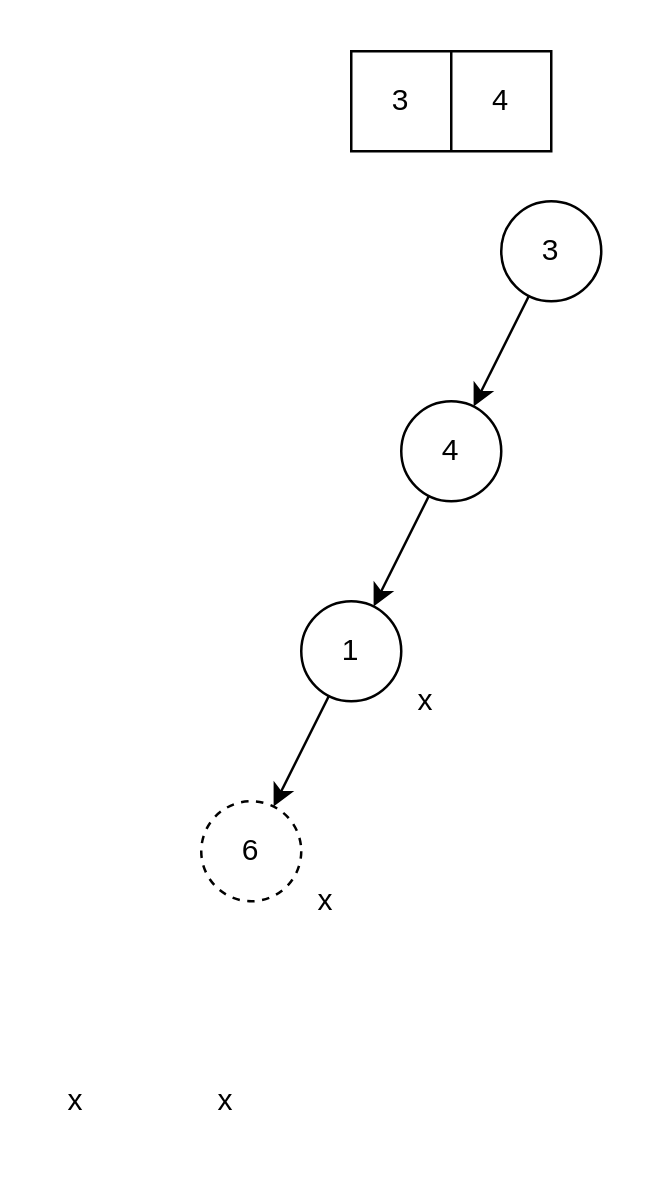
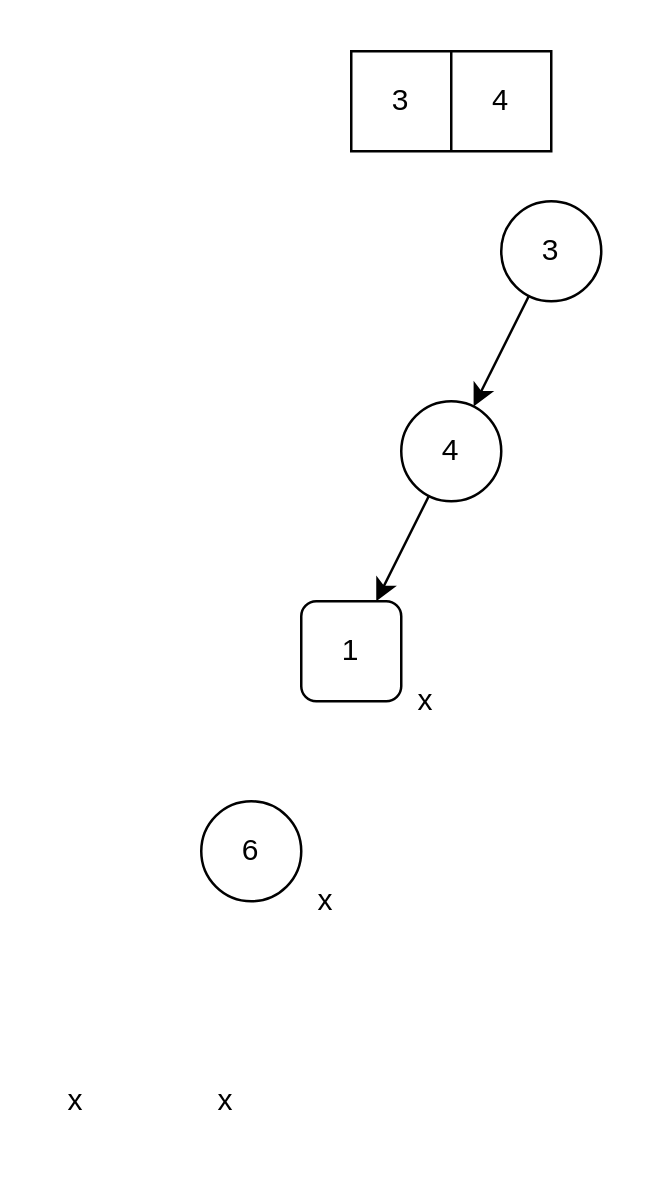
node "1": shape ellipse -> rounded rectangle
edge "1" -> "6": removed
node "6": style dashed -> solid
